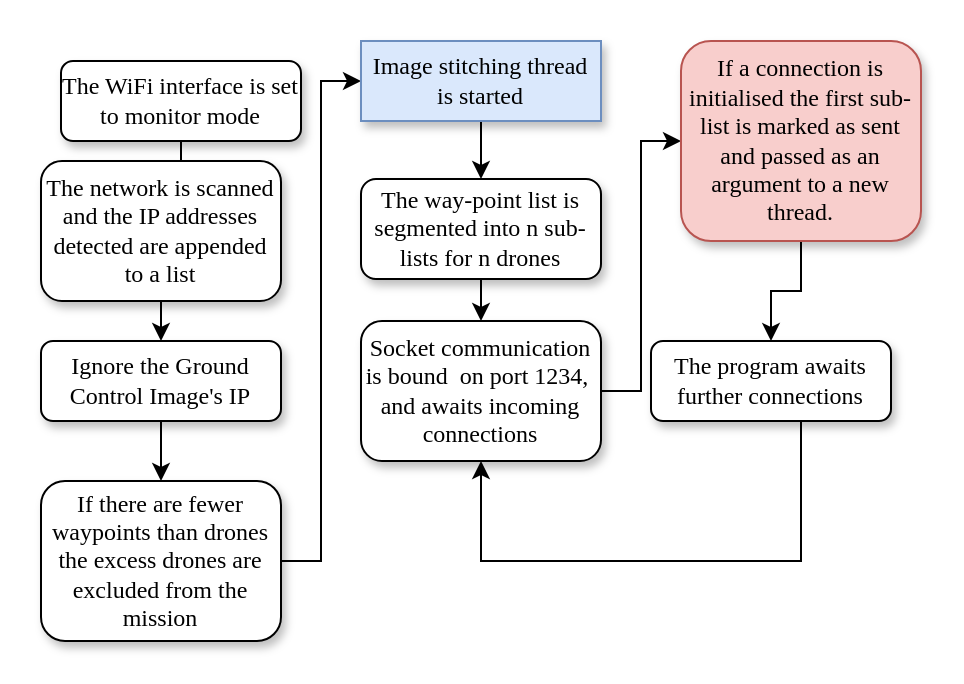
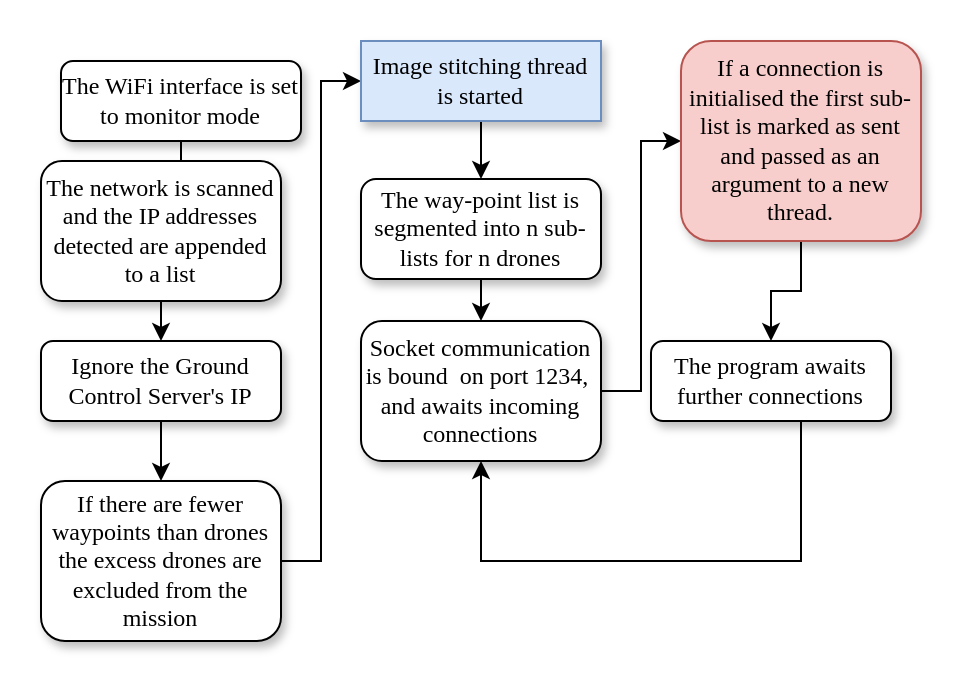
node "Ignore the Ground Control Image's IP": label "Ignore the Ground Control Image's IP" -> "Ignore the Ground Control Server's IP"
